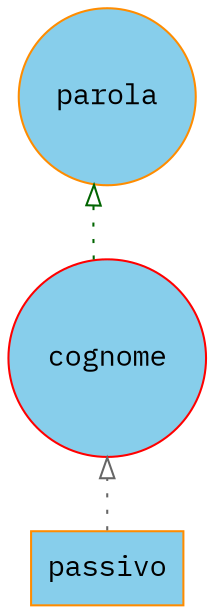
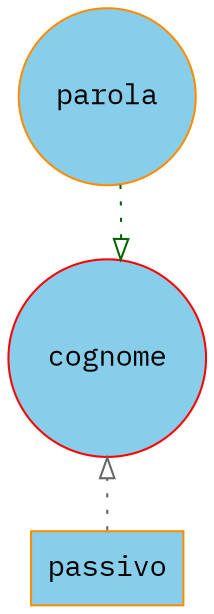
edge "cognome" -> "parola": reversed
